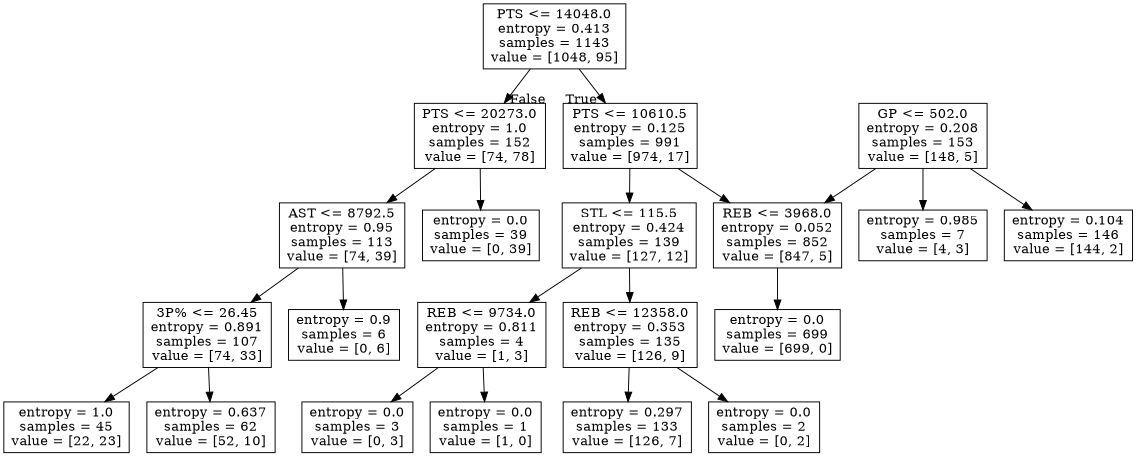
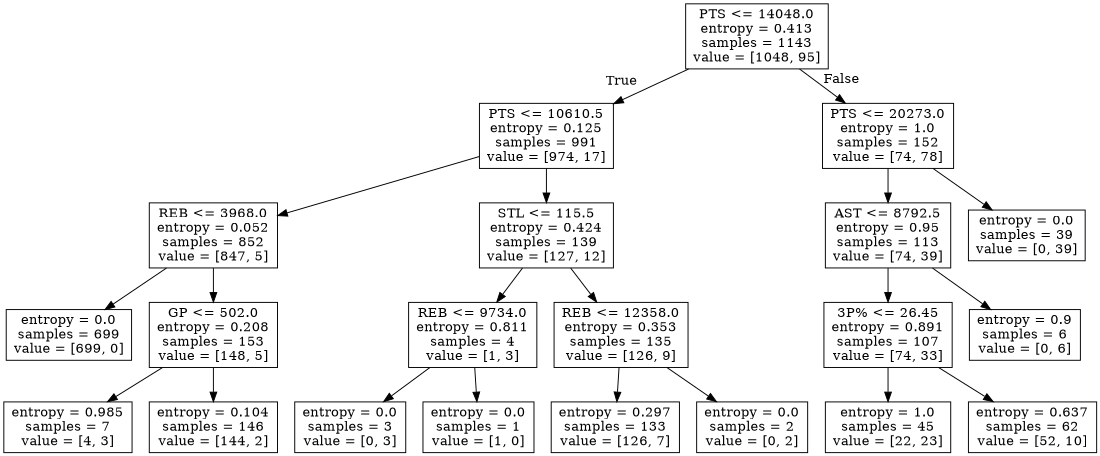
edge "GP <= 502.0 entropy = 0.208 samples = 153 value = [148, 5]" -> "REB <= 3968.0 entropy = 0.052 samples = 852 value = [847, 5]": reversed
